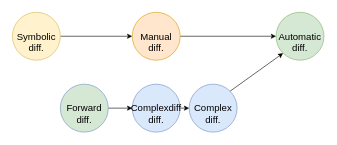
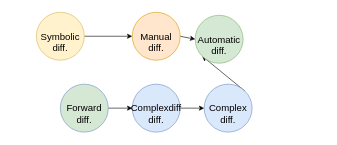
node "Symbolic diff.": moved (36, 36) -> (60, 36)
node "Automatic diff.": moved (300, 36) -> (219, 39)
node "Complexdiff.": moved (213, 108) -> (228, 108)
